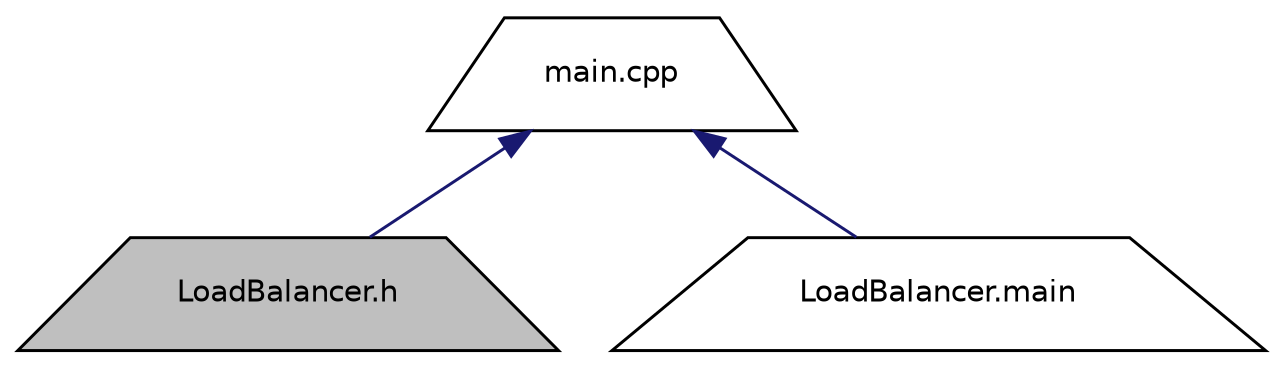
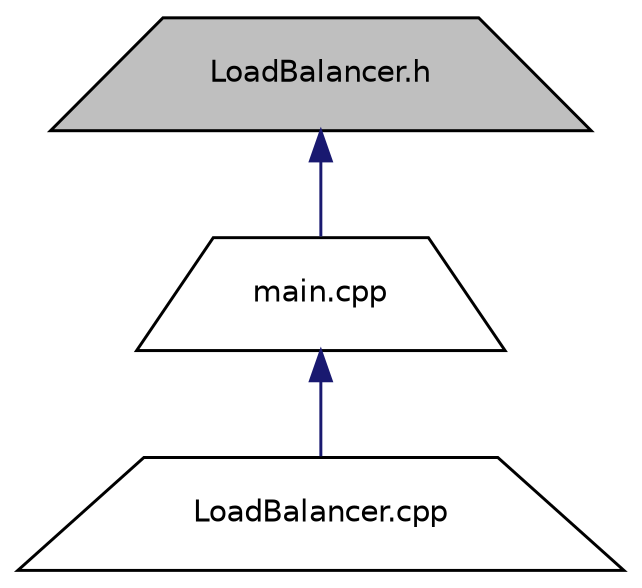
edge "LoadBalancer.h" -> "main.cpp": reversed
node "LoadBalancer.main": label "LoadBalancer.main" -> "LoadBalancer.cpp"
